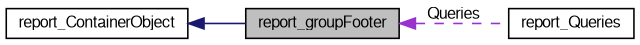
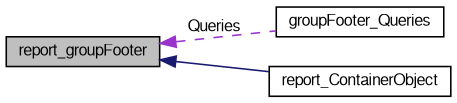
edge "report_groupFooter" -> "report_ContainerObject": reversed
node "report_Queries": label "report_Queries" -> "groupFooter_Queries"
